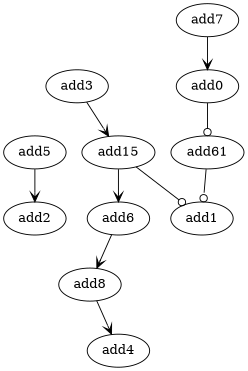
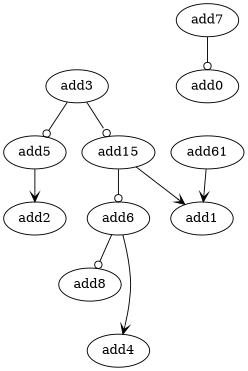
edge "add7" -> "add0": arrowhead vee -> odot
edge "add3" -> "add15": arrowhead vee -> odot
edge "add3" -> "add5": added
edge "add0" -> "add61": removed
edge "add61" -> "add1": arrowhead odot -> vee
edge "add15" -> "add6": arrowhead vee -> odot
edge "add15" -> "add1": arrowhead odot -> vee
edge "add6" -> "add8": arrowhead vee -> odot
edge "add8" -> "add4": now "add6" -> "add4"
